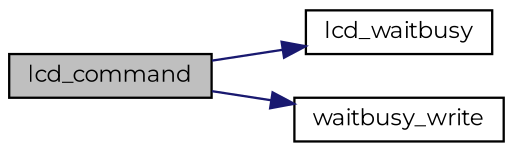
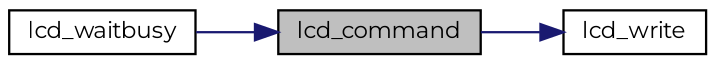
edge "lcd_command" -> "lcd_waitbusy": reversed
node "waitbusy_write": label "waitbusy_write" -> "lcd_write"
